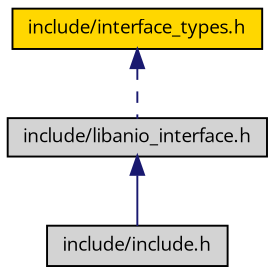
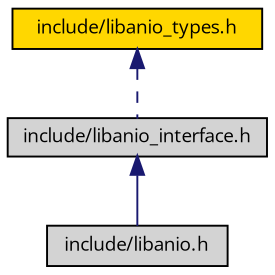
node "include/interface_types.h": label "include/interface_types.h" -> "include/libanio_types.h"
node "include/include.h": label "include/include.h" -> "include/libanio.h"
